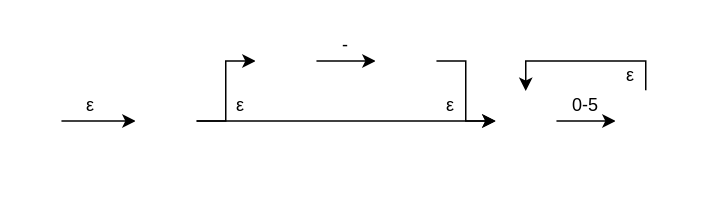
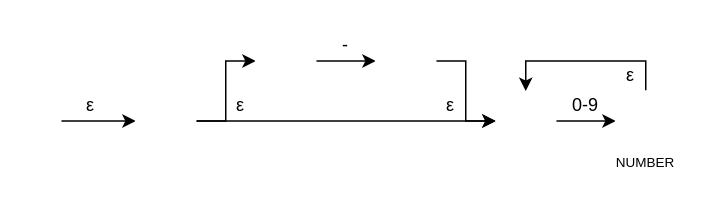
node "0-5": label "0-5" -> "0-9"
node "NUMBER": added
